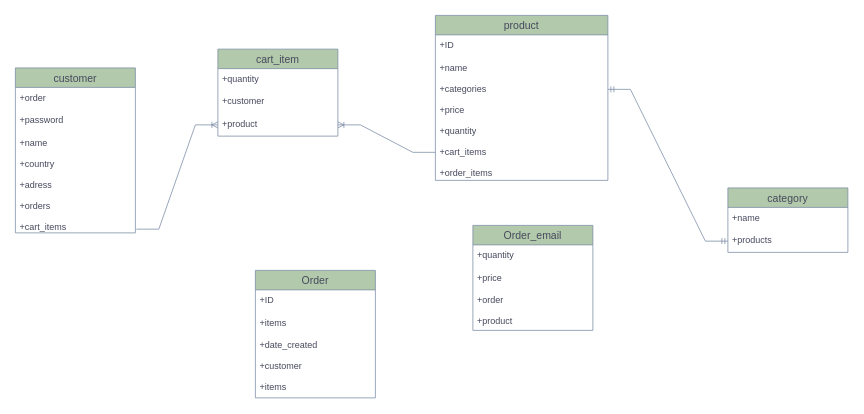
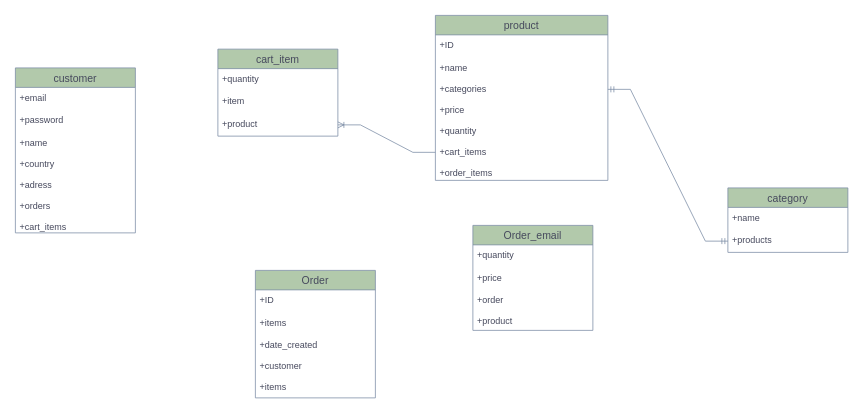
node "+order": label "+order" -> "+email"
node "+customer": label "+customer" -> "+item"
edge "+name +country +adress +orders +cart_items" -> "+product": removed
